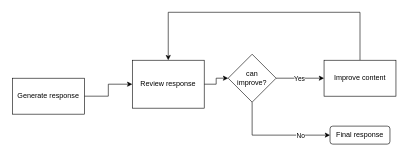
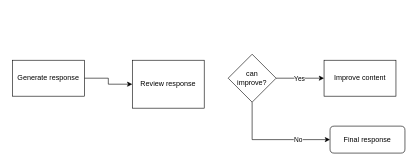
edge "Improve content" -> "Review response": removed
edge "Review response" -> "can improve?": removed
node "Generate response": moved (48, 96) -> (48, 78)
node "Final response": size 60x18 -> 75x27
